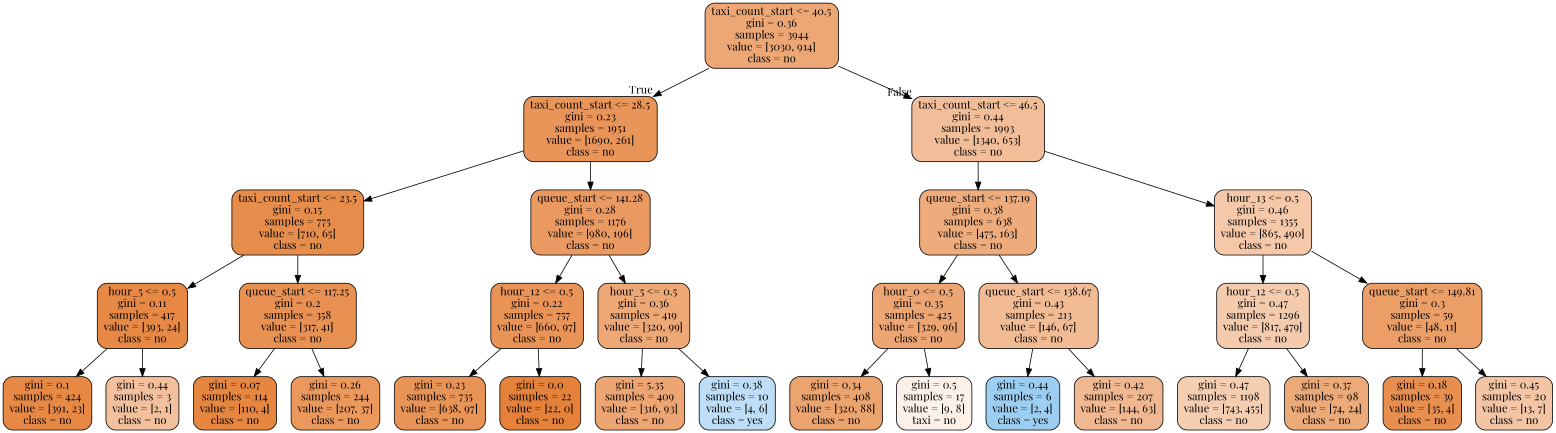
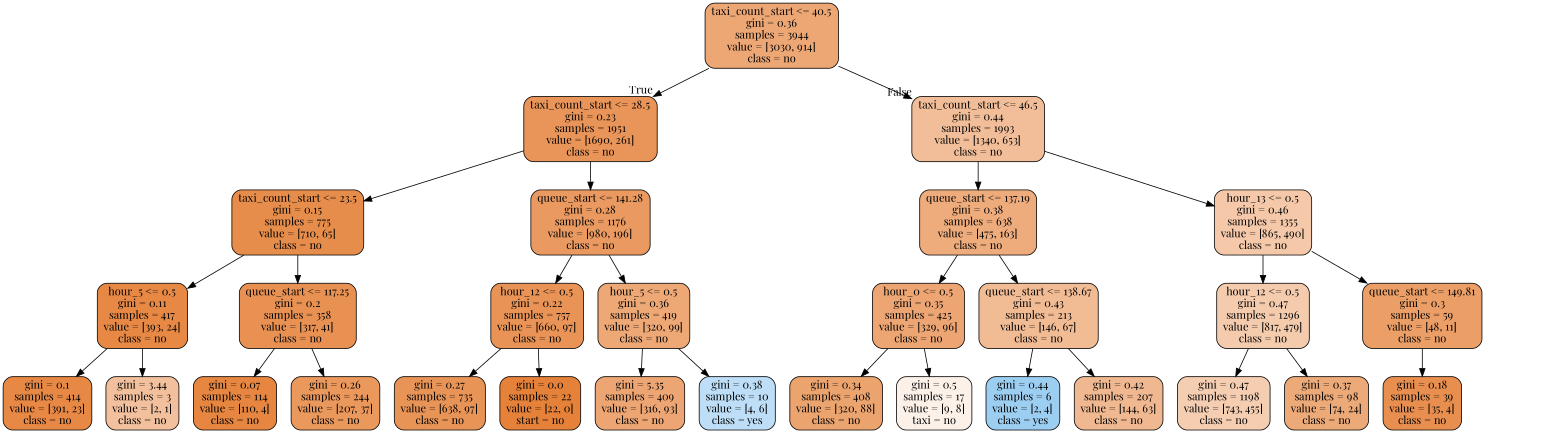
node "gini = 0.1 samples = 424 value = [391, 23] class = no": label "gini = 0.1 samples = 424 value = [391, 23] class = no" -> "gini = 0.1 samples = 414 value = [391, 23] class = no"
node "gini = 0.44 samples = 3 value = [2, 1] class = no": label "gini = 0.44 samples = 3 value = [2, 1] class = no" -> "gini = 3.44 samples = 3 value = [2, 1] class = no"
node "gini = 0.23 samples = 735 value = [638, 97] class = no": label "gini = 0.23 samples = 735 value = [638, 97] class = no" -> "gini = 0.27 samples = 735 value = [638, 97] class = no"
node "gini = 0.0 samples = 22 value = [22, 0] class = no": label "gini = 0.0 samples = 22 value = [22, 0] class = no" -> "gini = 0.0 samples = 22 value = [22, 0] start = no"
node "gini = 0.45 samples = 20 value = [13, 7] class = no": removed
